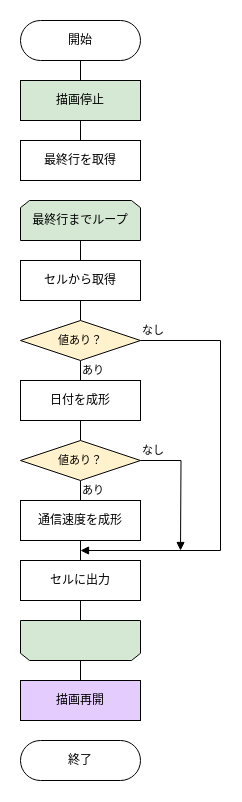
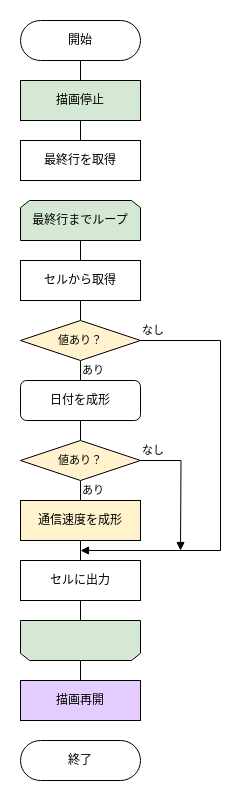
node "日付を成形": shape rectangle -> rounded rectangle
node "通信速度を成形": fillcolor #ffffff -> #fff2cc
